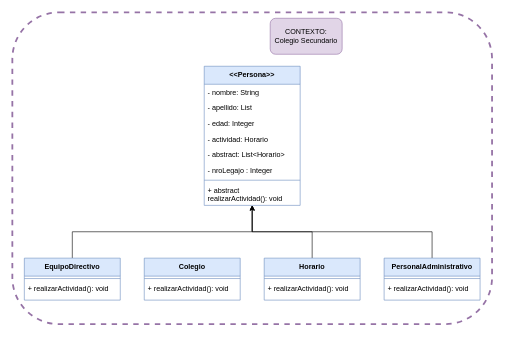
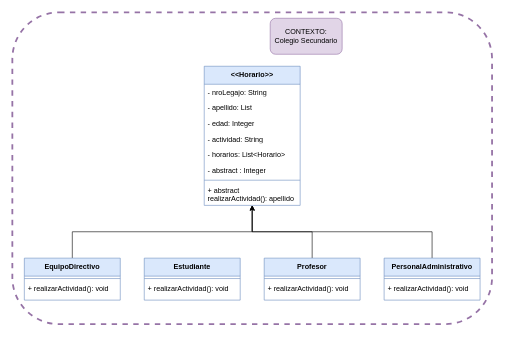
node "<<Persona>>": label "<<Persona>>" -> "<<Horario>>"
node "- nombre: String": label "- nombre: String" -> "- nroLegajo: String"
node "- actividad: Horario": label "- actividad: Horario" -> "- actividad: String"
node "- abstract: List<Horario>": label "- abstract: List<Horario>" -> "- horarios: List<Horario>"
node "- nroLegajo : Integer": label "- nroLegajo : Integer" -> "- abstract : Integer"
node "+ abstract realizarActividad(): void": label "+ abstract realizarActividad(): void" -> "+ abstract realizarActividad(): apellido"
node "Colegio": label "Colegio" -> "Estudiante"
node "Horario": label "Horario" -> "Profesor"
